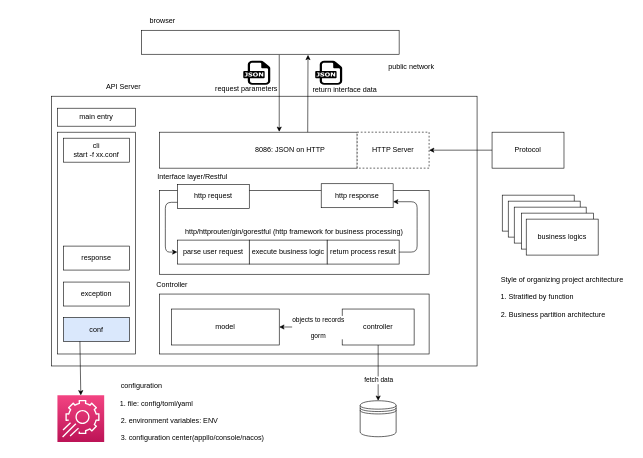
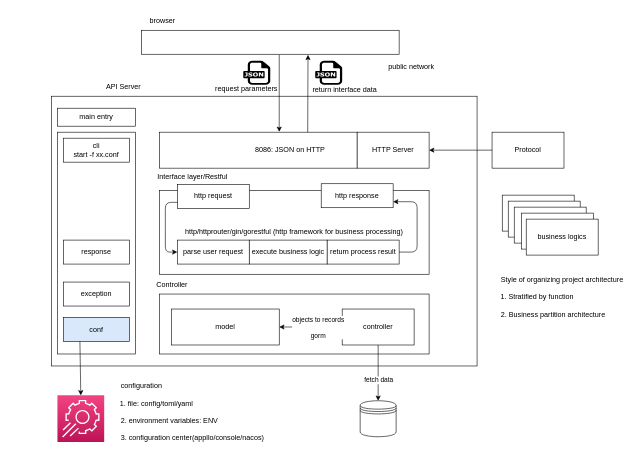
node "HTTP Server": style dashed -> solid
node "response": moved (96, 258) -> (96, 252)
